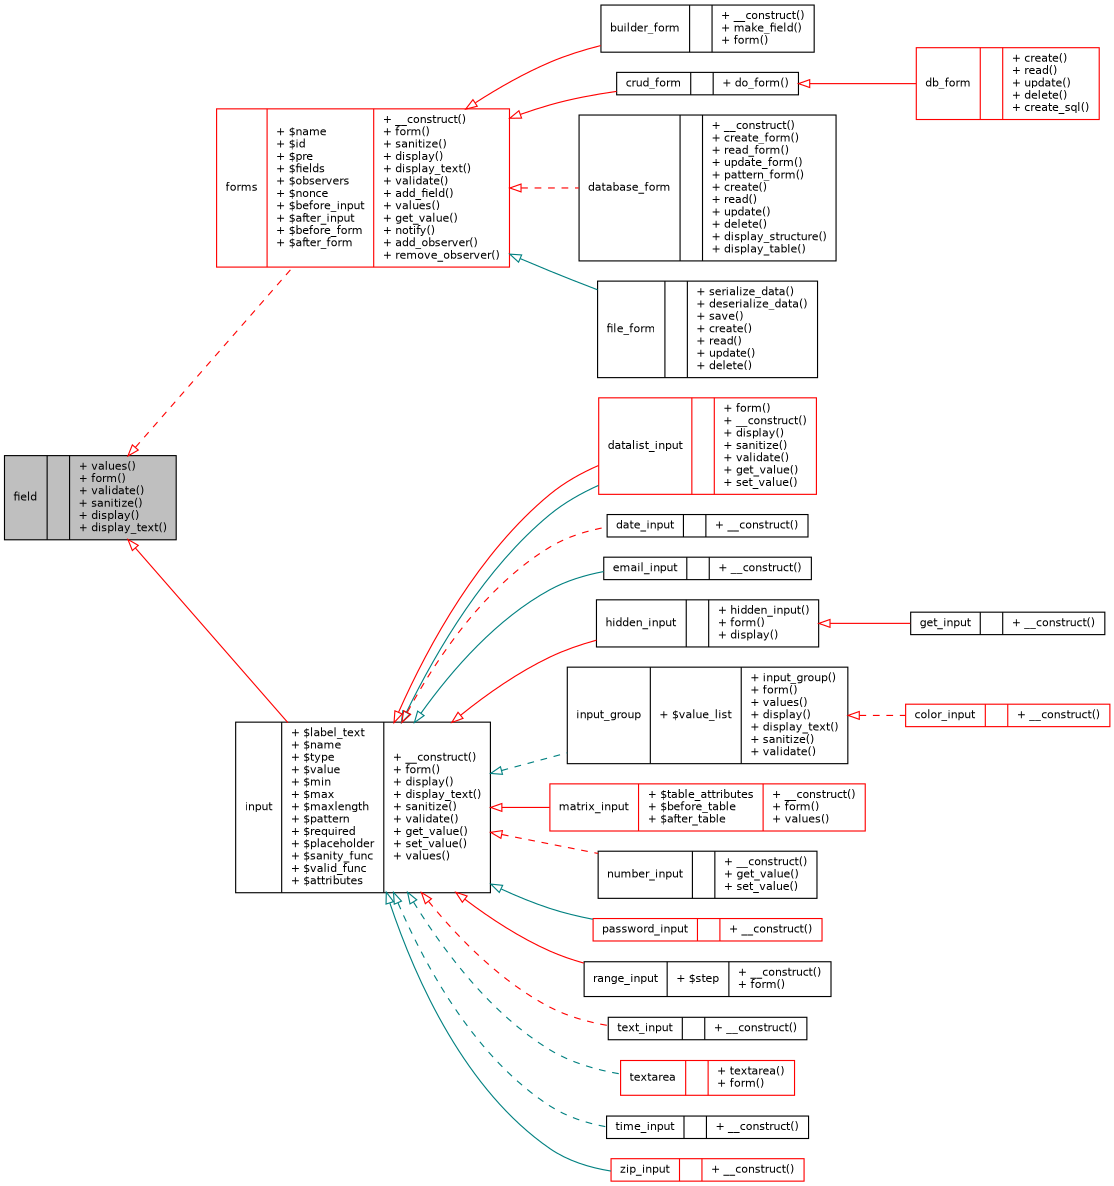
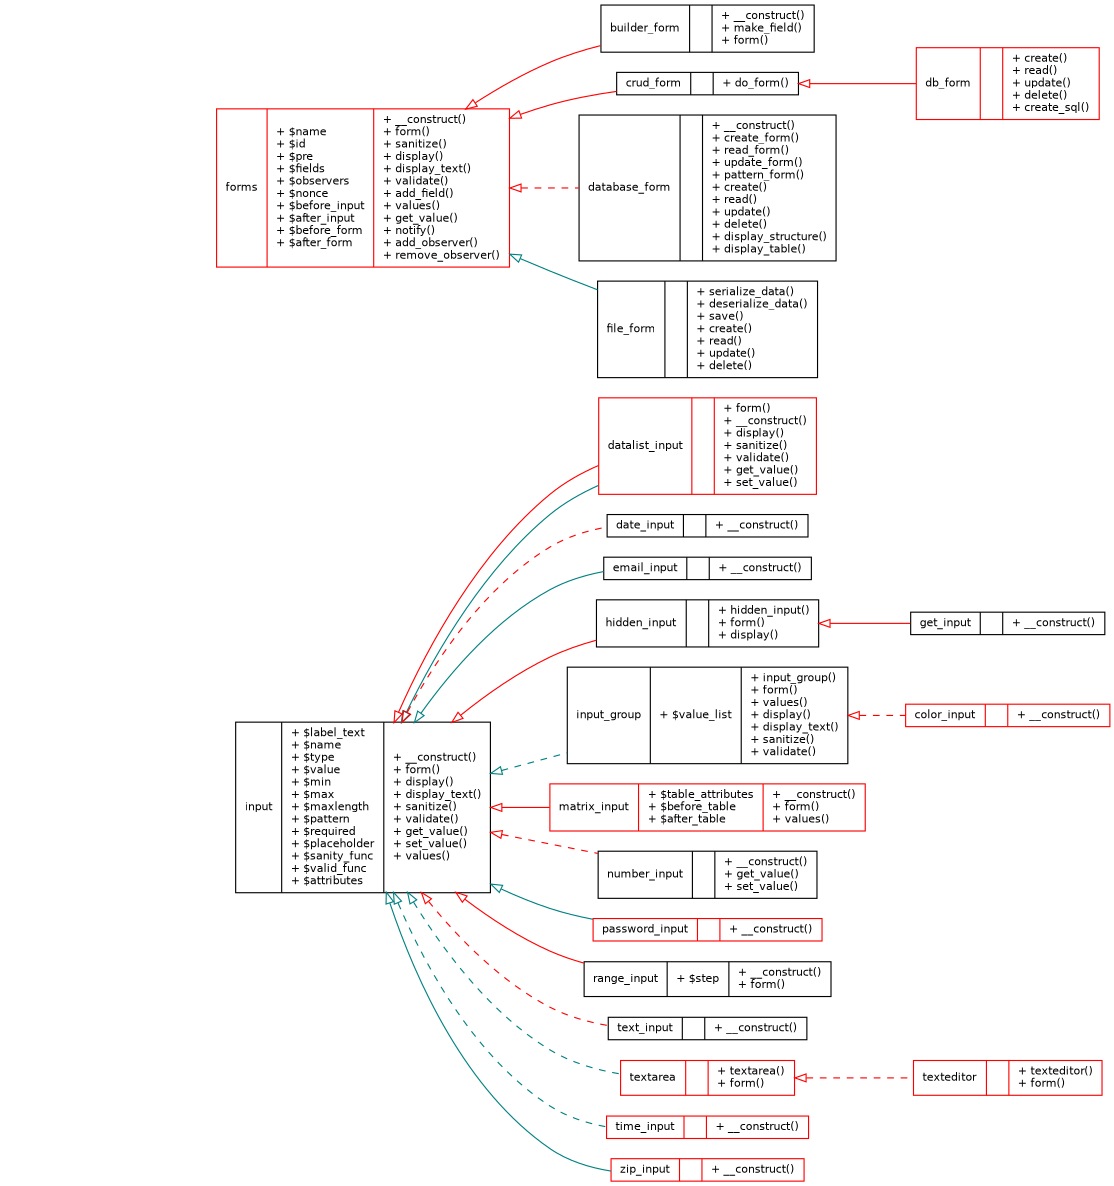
node "field": removed
node "texteditor": added
node "time_input": color black -> red
